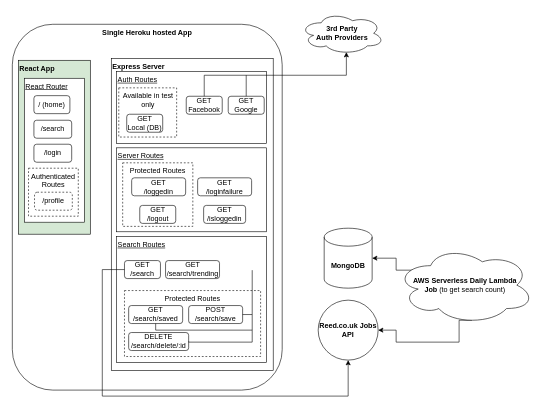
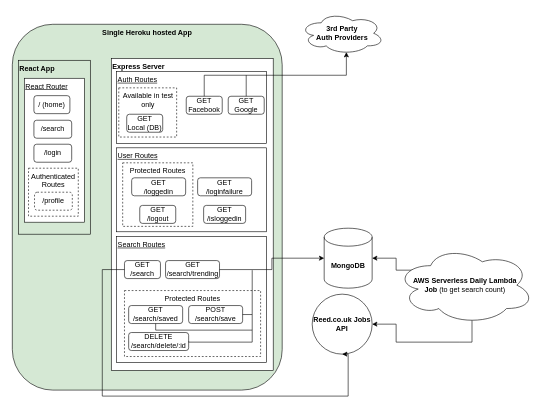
node "Single Heroku hosted App": fillcolor #ffffff -> #d5e8d4
node "Server Routes": label "Server Routes" -> "User Routes"
edge "GET /search/trending" -> "MongoDB": added
node "Reed.co.uk Jobs API": moved (348, 330) -> (342, 324)
